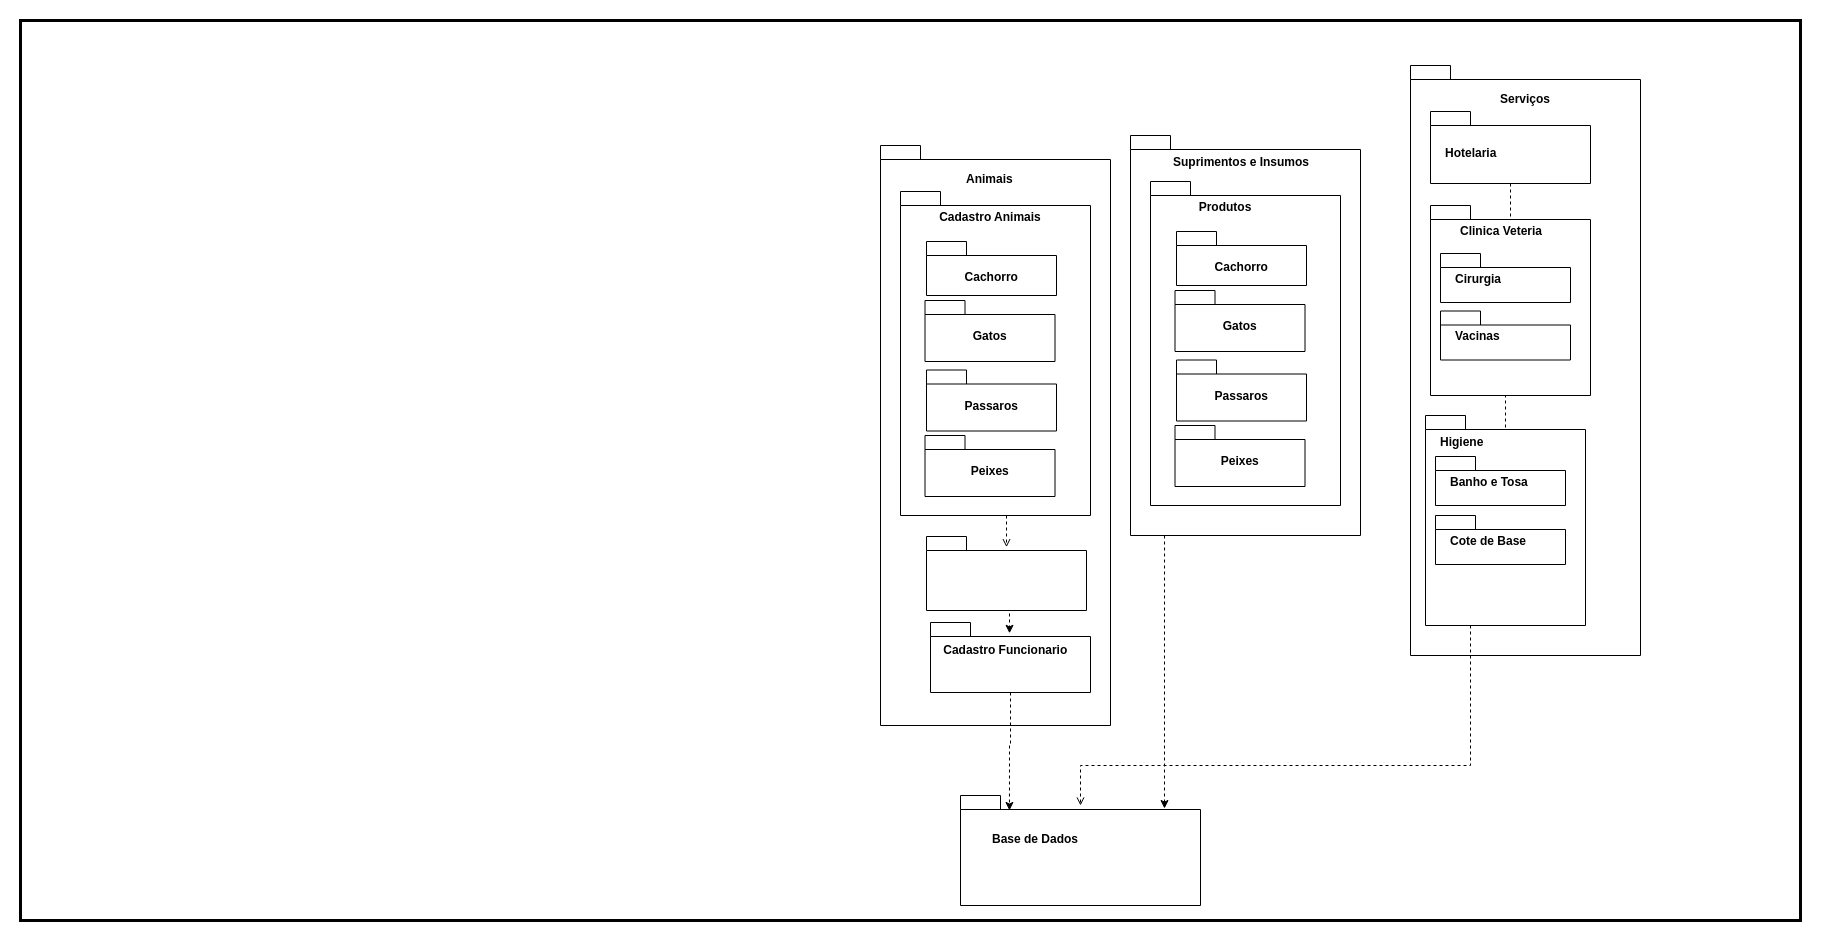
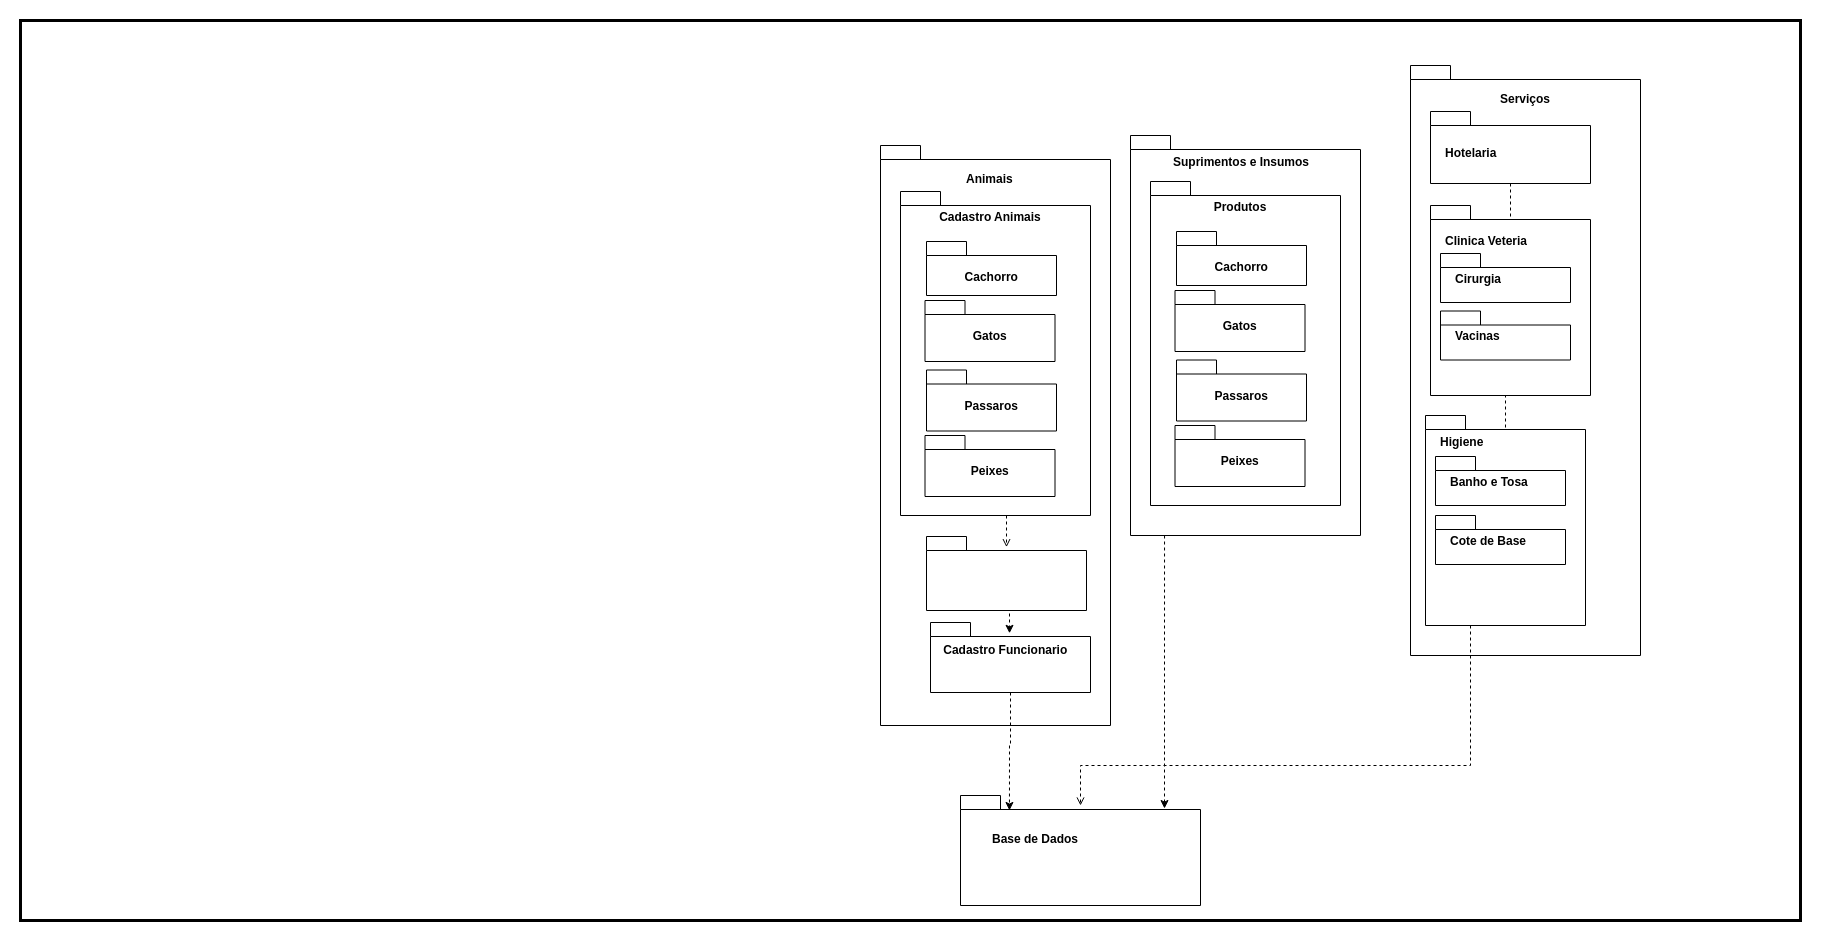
node "Produtos": moved (1226, 207) -> (1241, 207)
node "Clinica Veteria": moved (1496, 231) -> (1481, 241)
